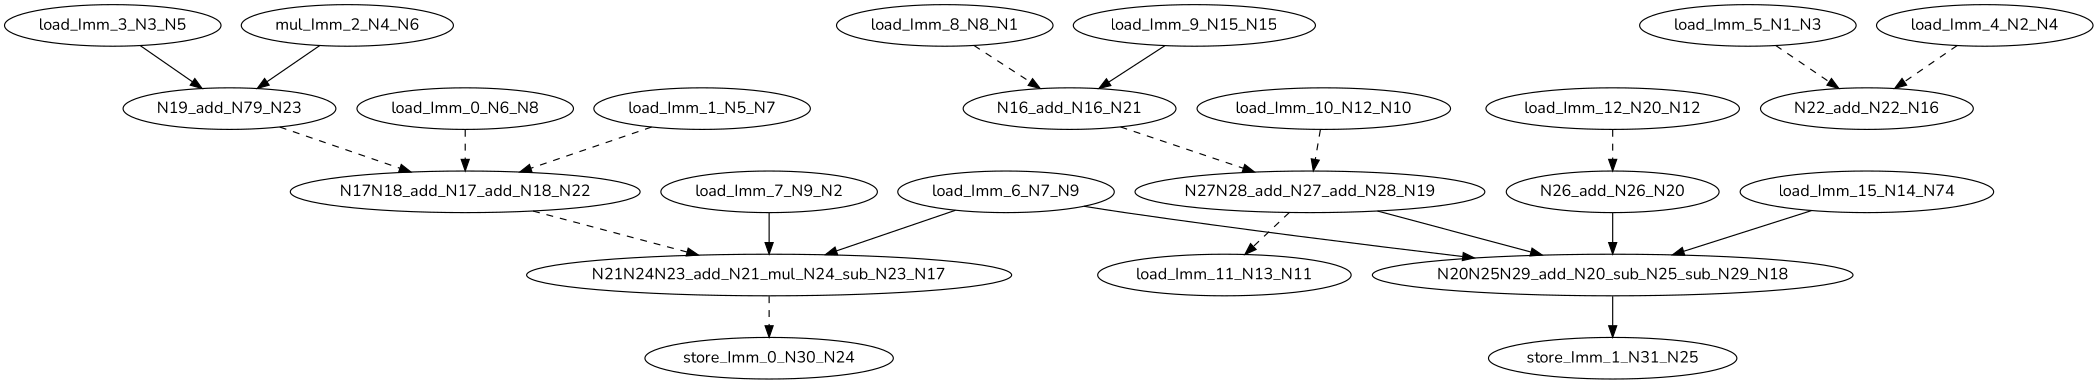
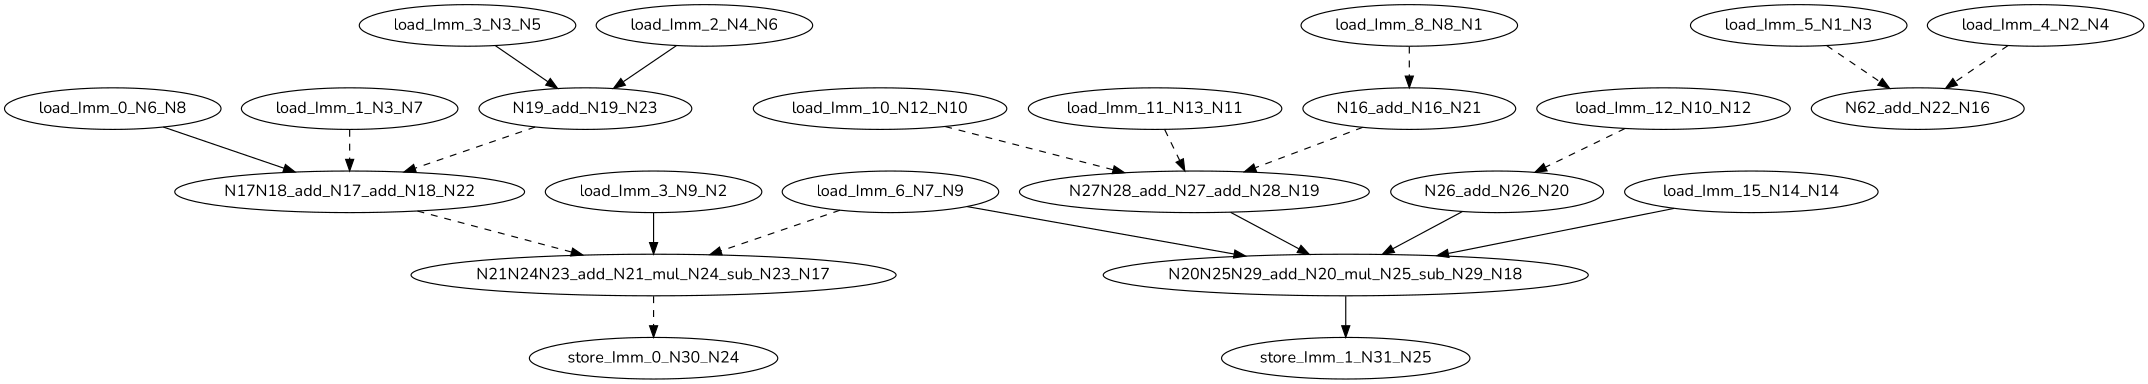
node "mul_Imm_2_N4_N6": label "mul_Imm_2_N4_N6" -> "load_Imm_2_N4_N6"
node "load_Imm_9_N15_N15": removed
node "N19_add_N79_N23": label "N19_add_N79_N23" -> "N19_add_N19_N23"
node "load_Imm_1_N5_N7": label "load_Imm_1_N5_N7" -> "load_Imm_1_N3_N7"
node "load_Imm_12_N20_N12": label "load_Imm_12_N20_N12" -> "load_Imm_12_N10_N12"
node "N22_add_N22_N16": label "N22_add_N22_N16" -> "N62_add_N22_N16"
edge "load_Imm_0_N6_N8" -> "N17N18_add_N17_add_N18_N22": style dashed -> solid
node "load_Imm_7_N9_N2": label "load_Imm_7_N9_N2" -> "load_Imm_3_N9_N2"
node "load_Imm_15_N14_N74": label "load_Imm_15_N14_N74" -> "load_Imm_15_N14_N14"
edge "N27N28_add_N27_add_N28_N19" -> "load_Imm_11_N13_N11": reversed
edge "load_Imm_6_N7_N9" -> "N21N24N23_add_N21_mul_N24_sub_N23_N17": style solid -> dashed
node "N20N25N29_add_N20_sub_N25_sub_N29_N18": label "N20N25N29_add_N20_sub_N25_sub_N29_N18" -> "N20N25N29_add_N20_mul_N25_sub_N29_N18"
